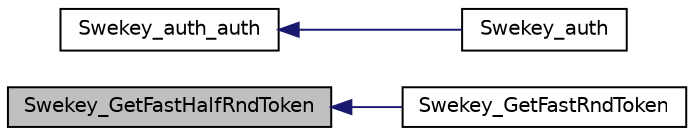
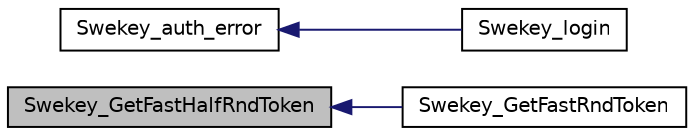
node "Swekey_auth_auth": label "Swekey_auth_auth" -> "Swekey_auth_error"
node "Swekey_auth": label "Swekey_auth" -> "Swekey_login"
